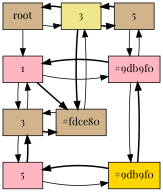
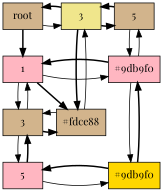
edge "root" -> "1": style solid -> bold
node "#fdce80": label "#fdce80" -> "#fdce88"
